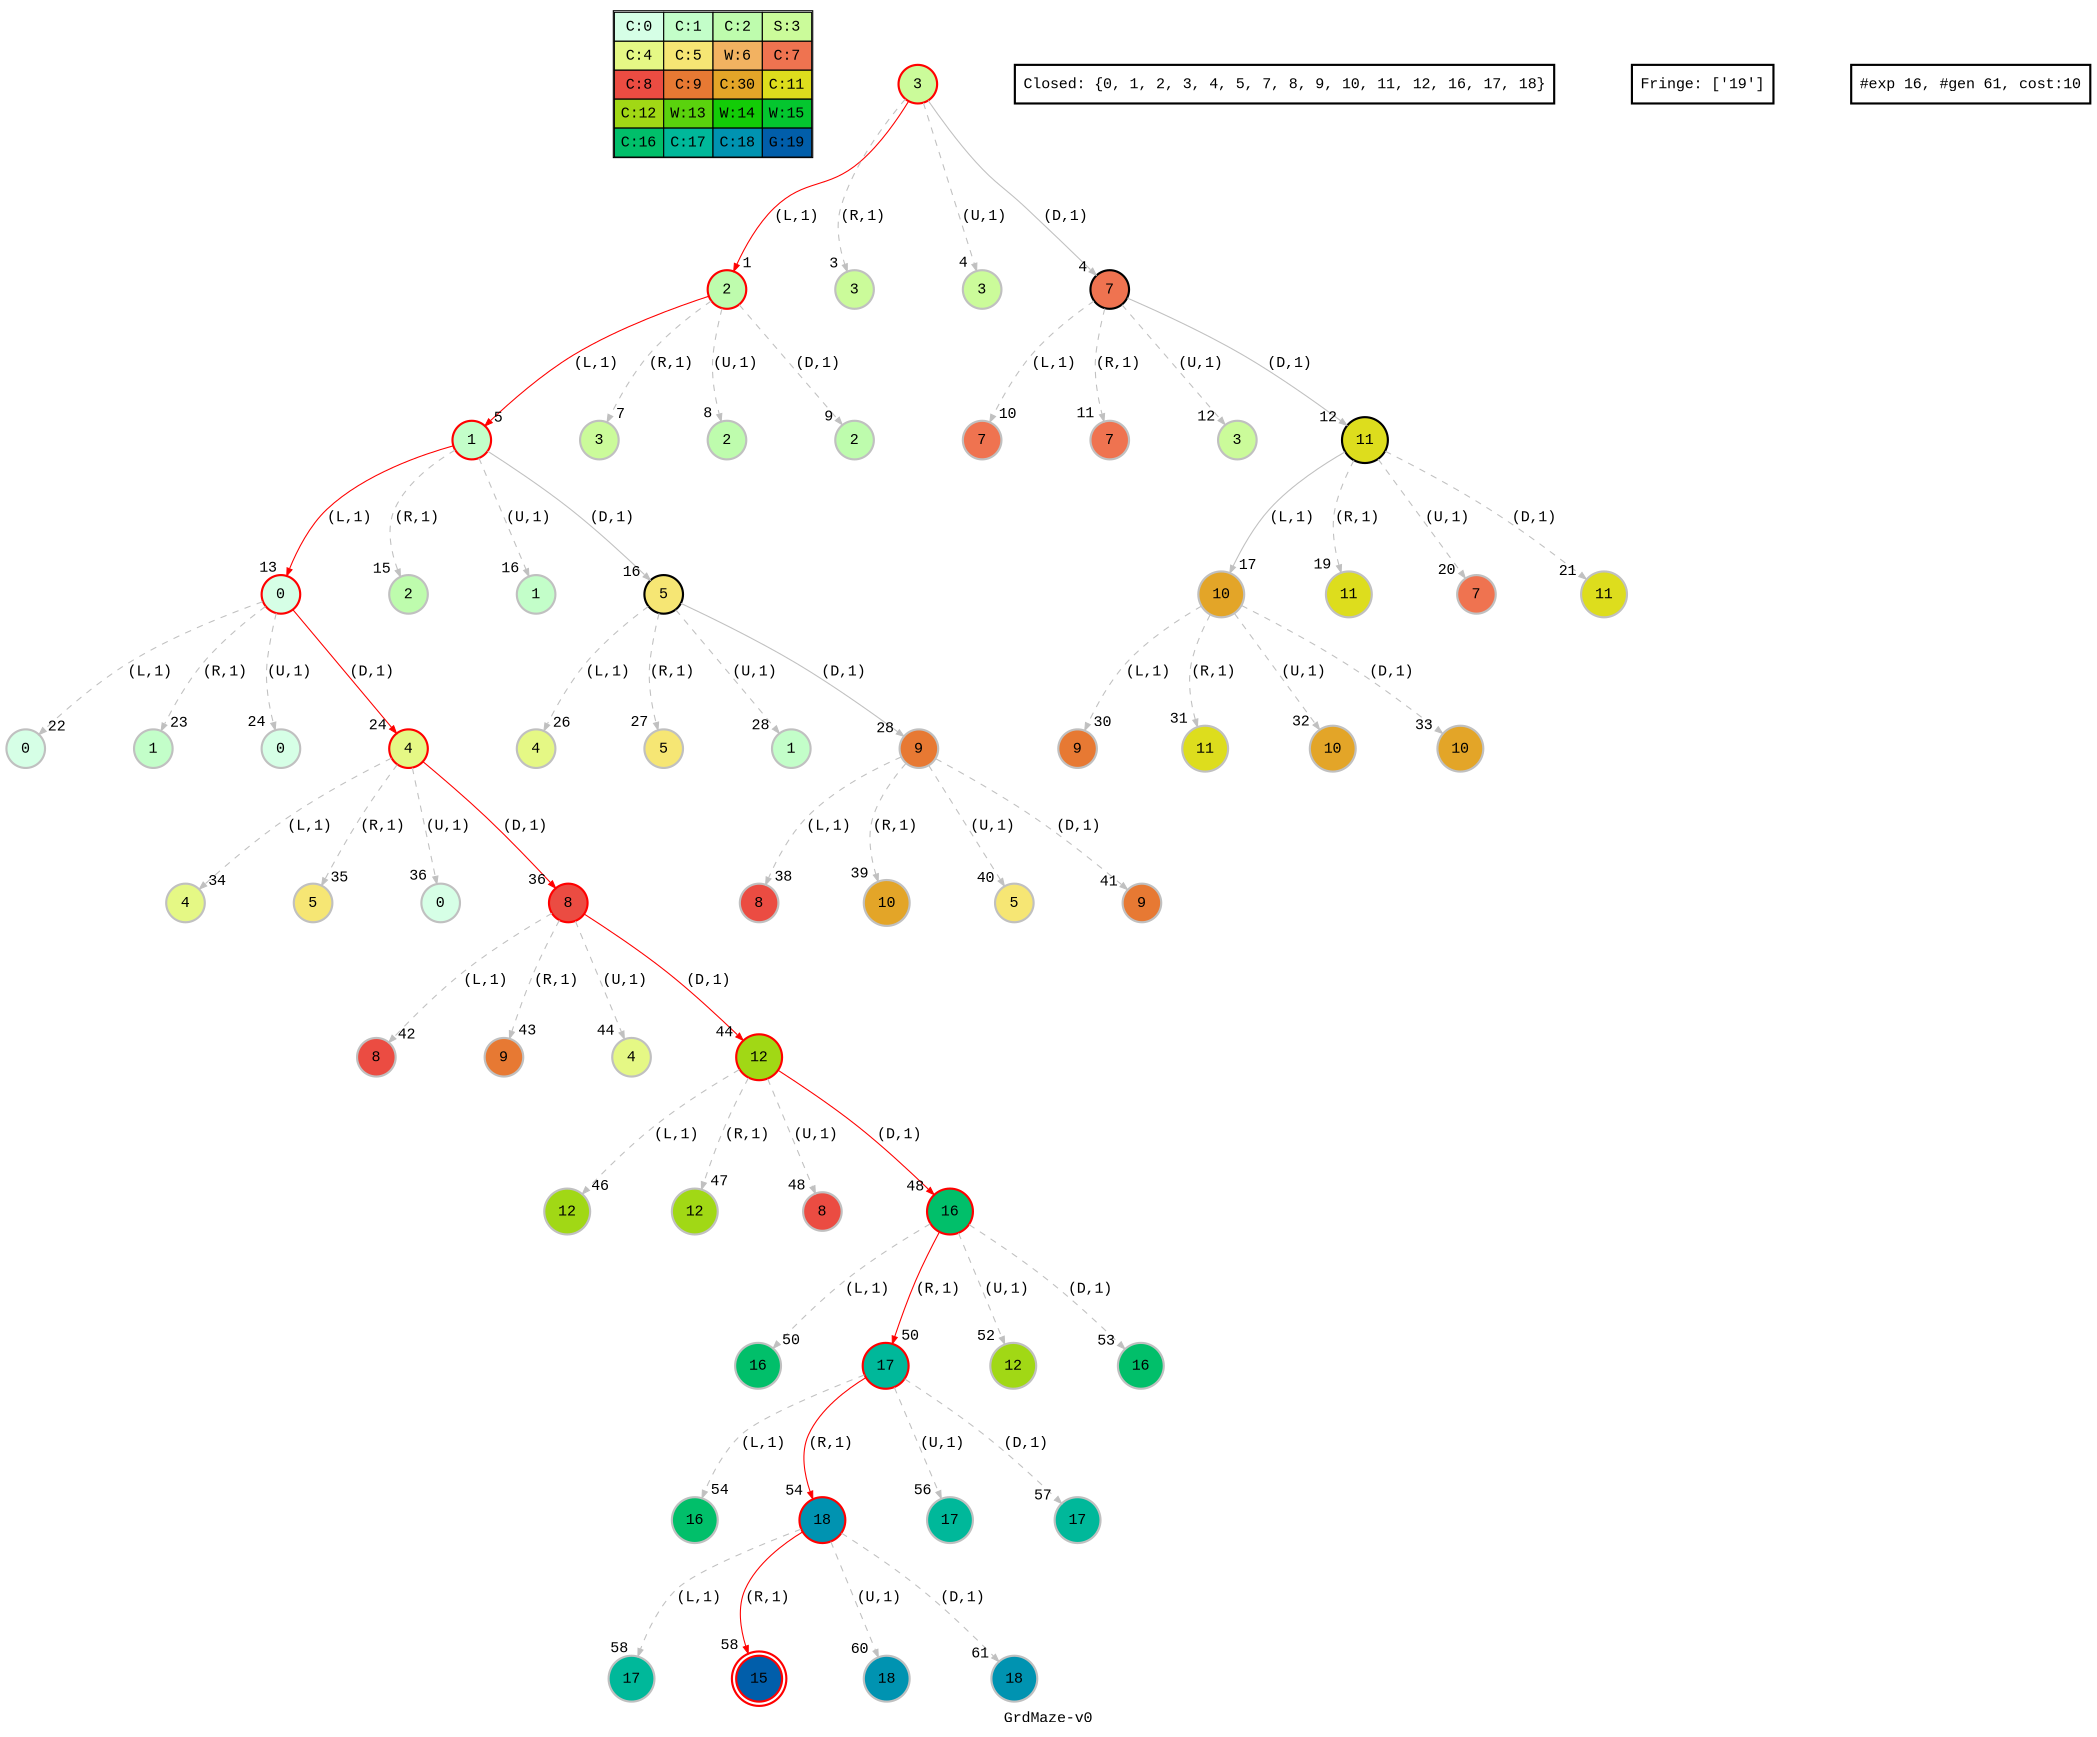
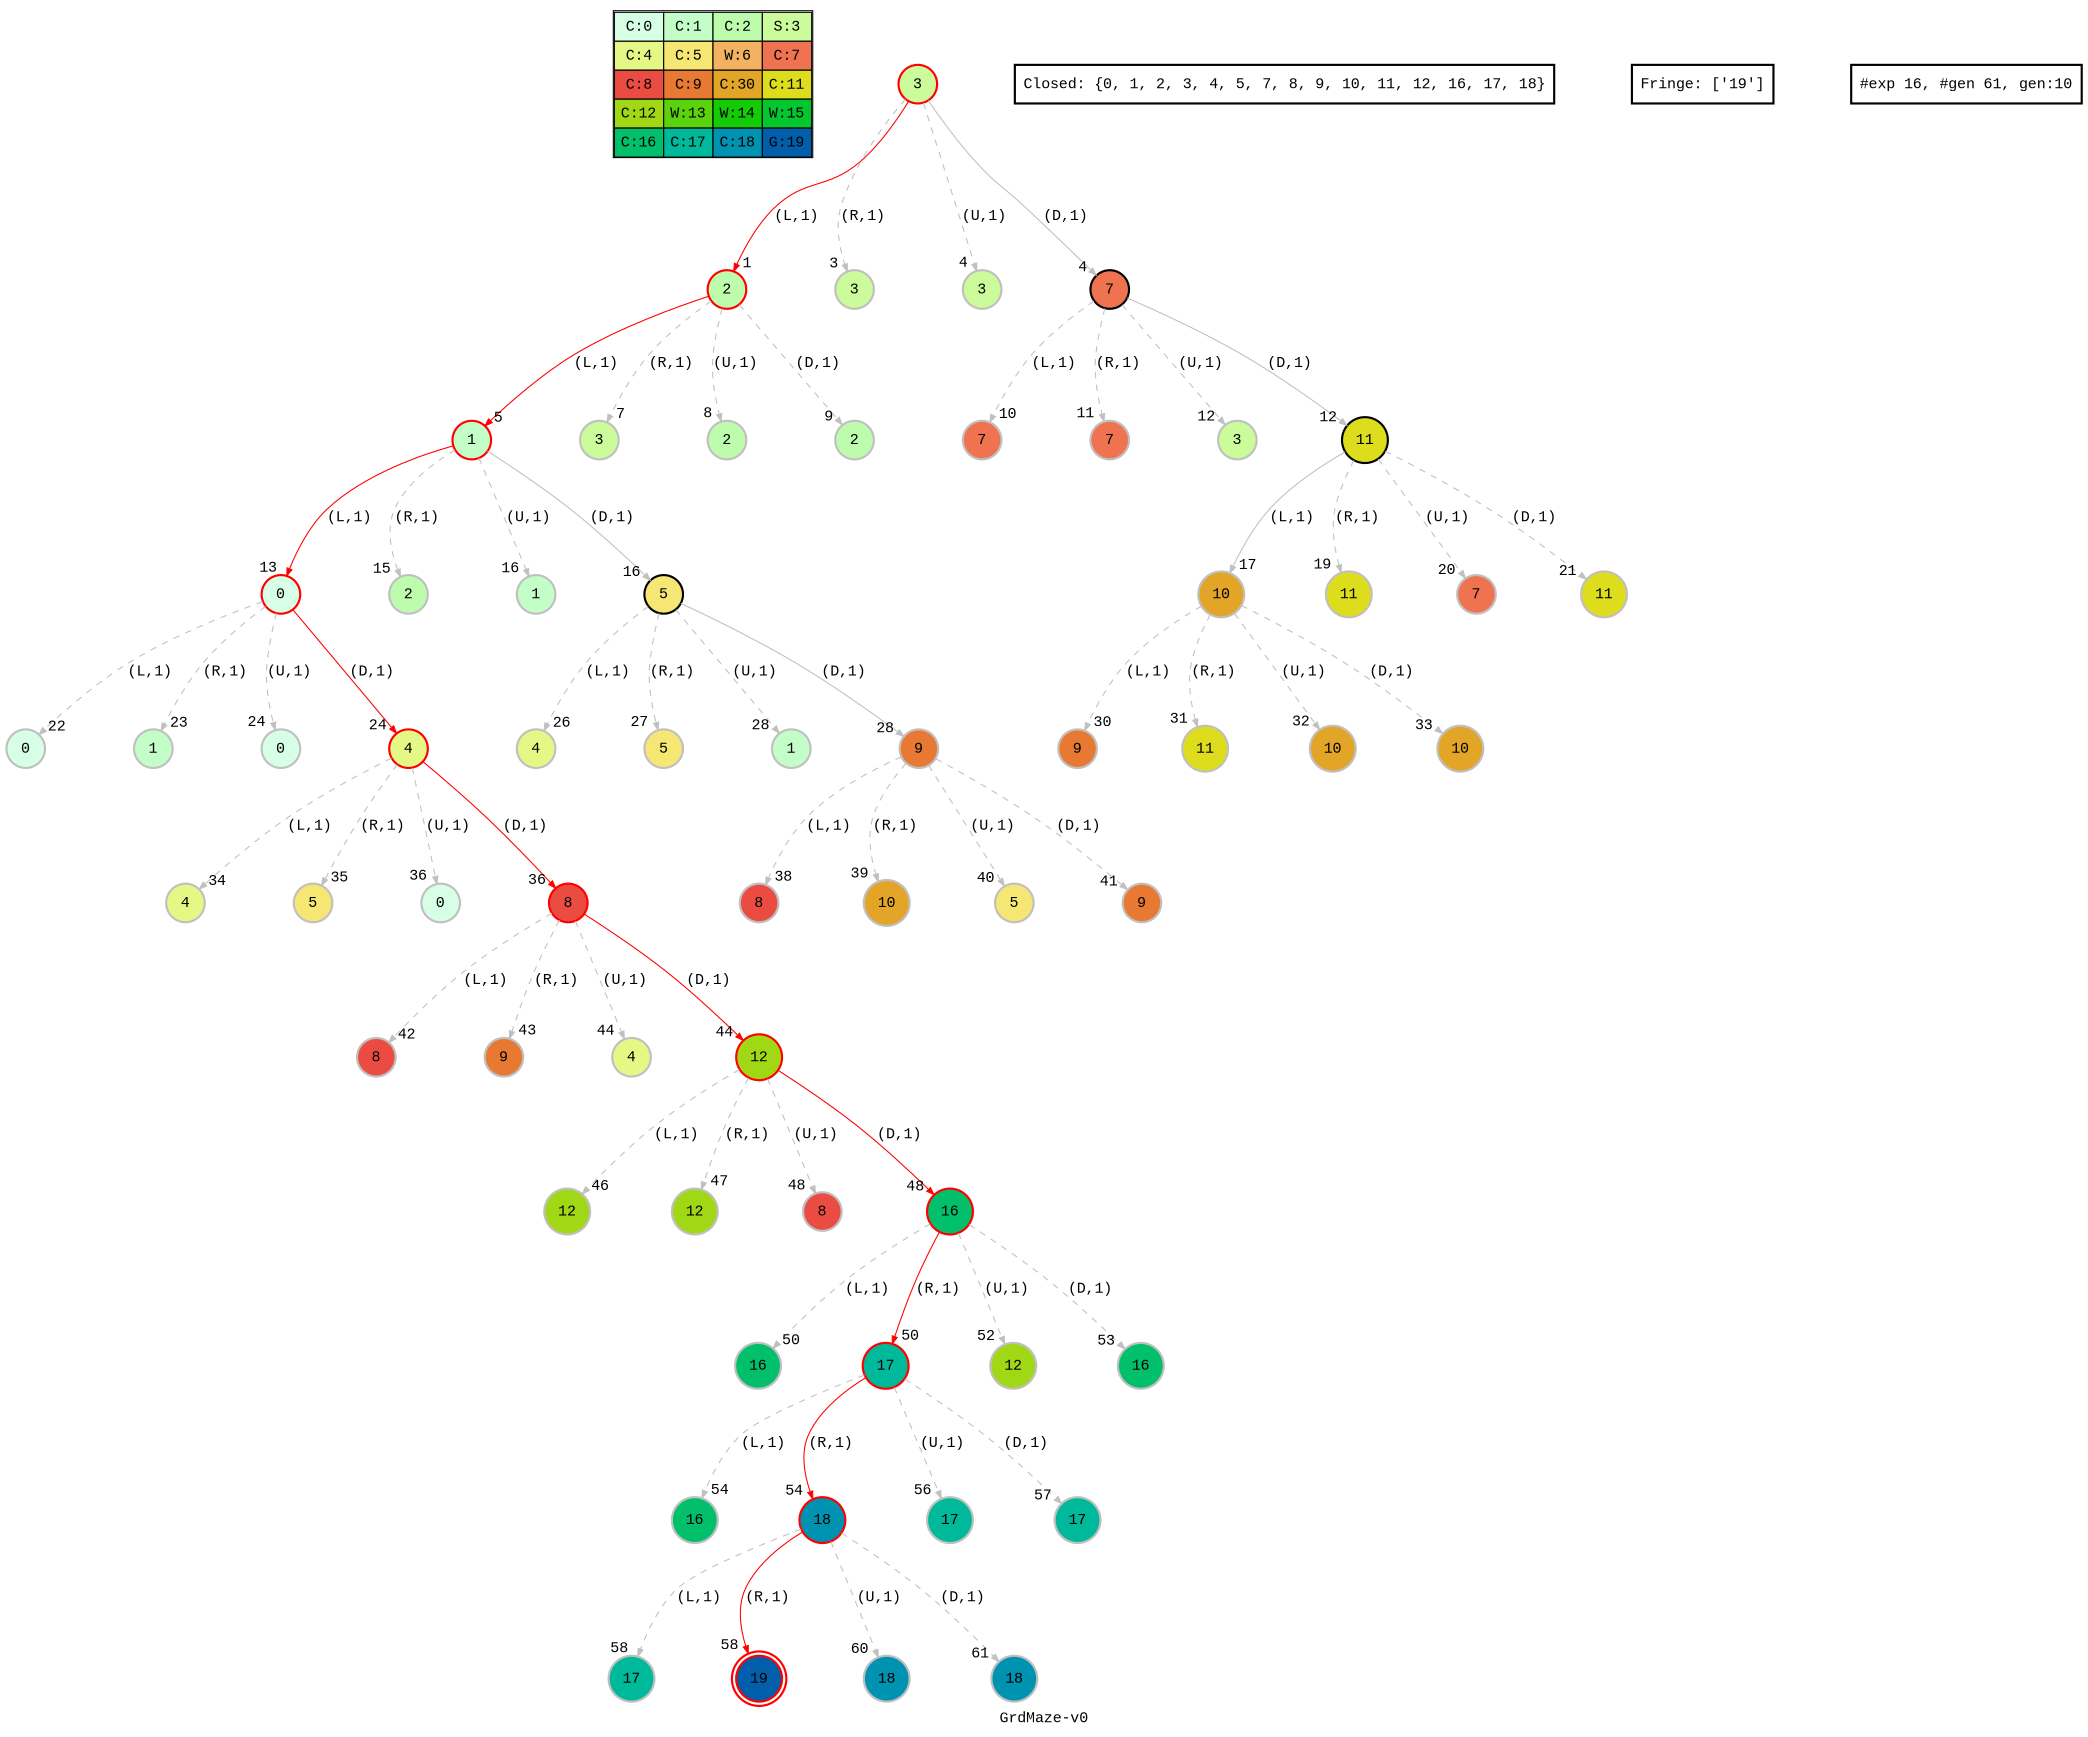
node "#exp 16, #gen 61, cost:10": label "#exp 16, #gen 61, cost:10" -> "#exp 16, #gen 61, gen:10"
node "15": label "15" -> "19"
